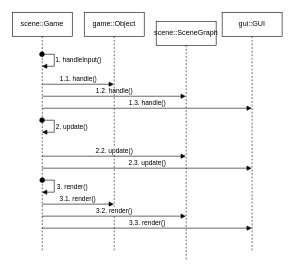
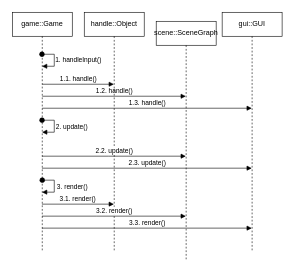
node "scene::Game": label "scene::Game" -> "game::Game"
node "game::Object": label "game::Object" -> "handle::Object"
